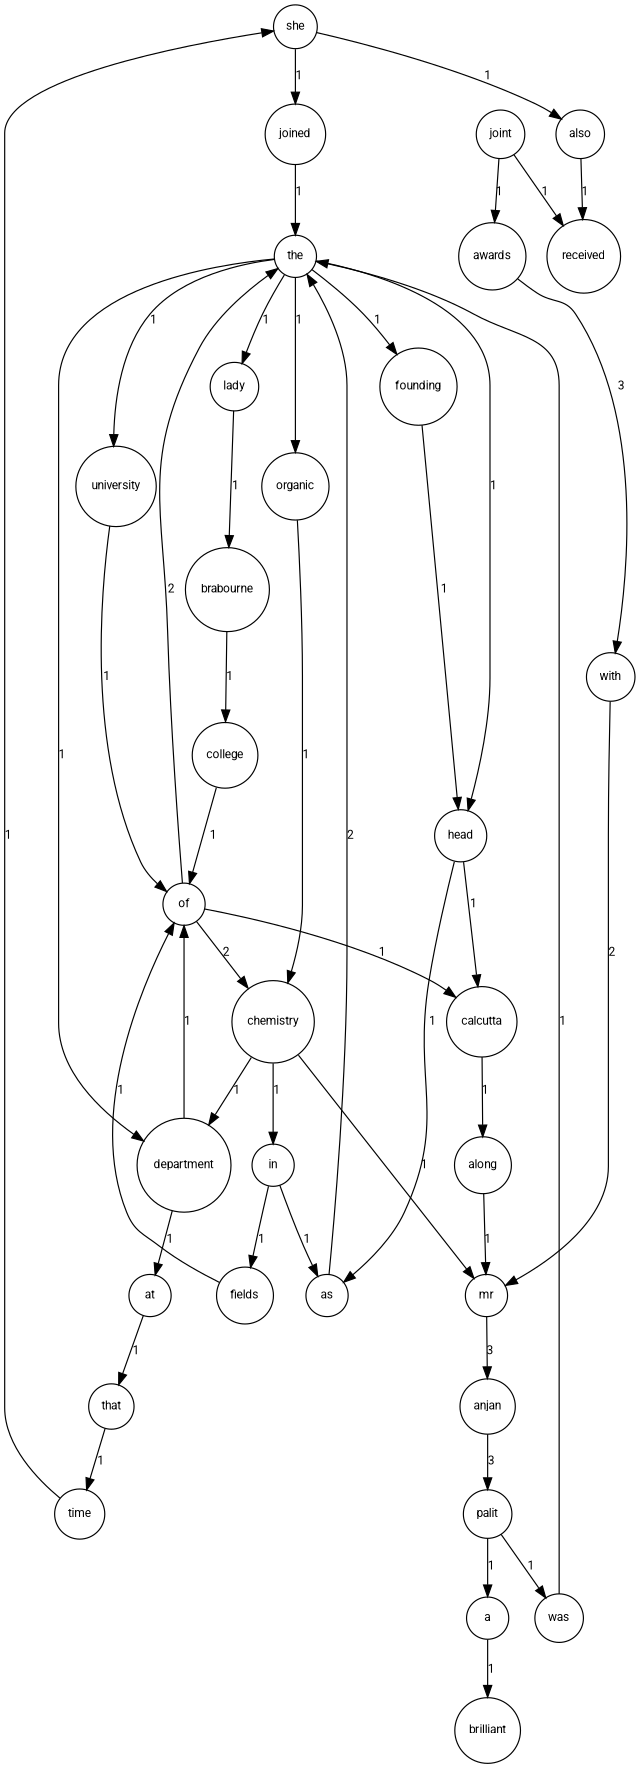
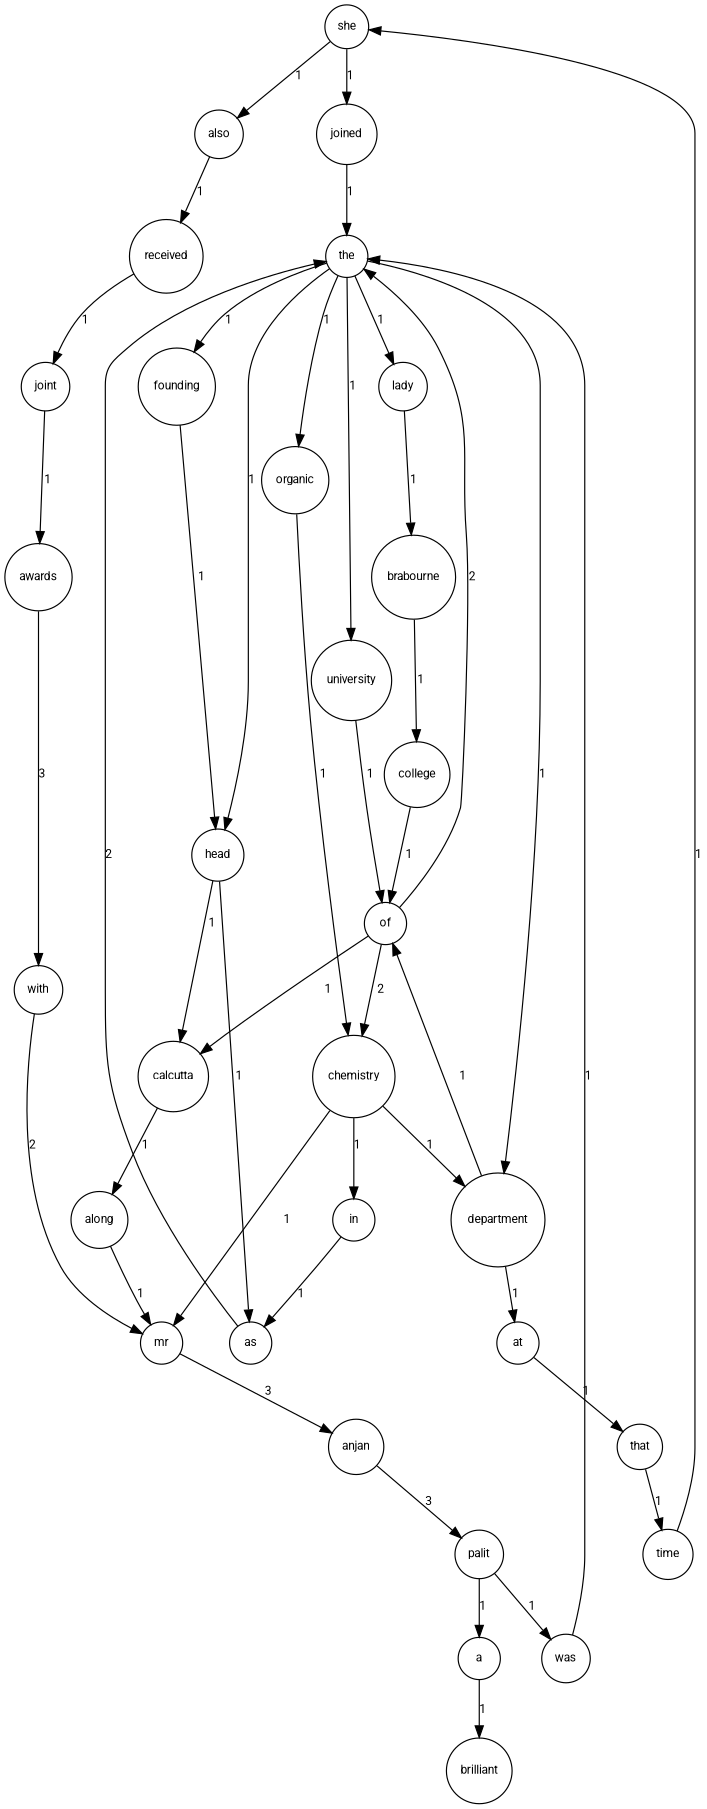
edge "joint" -> "received": reversed
node "fields": removed
